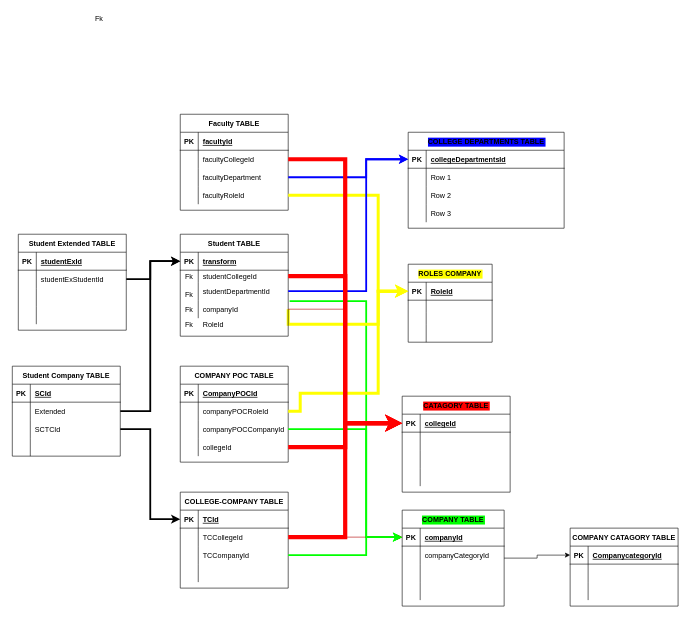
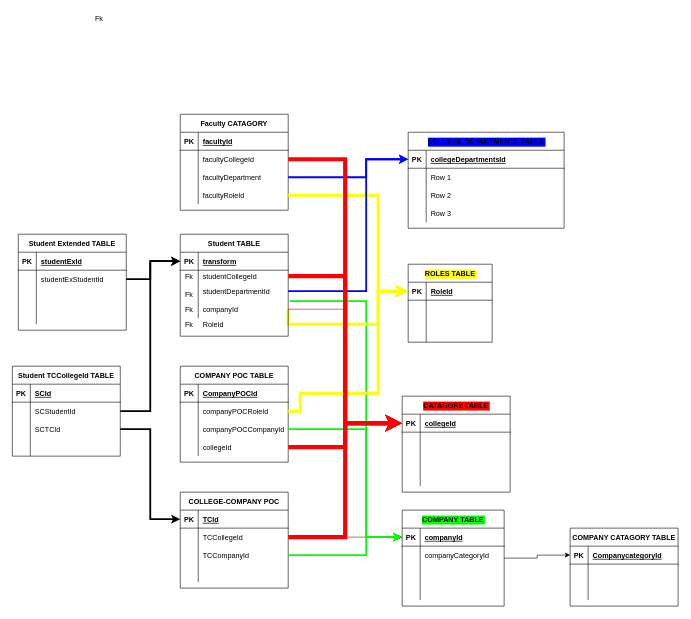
node "Faculty TABLE": label "Faculty TABLE" -> "Faculty CATAGORY"
node "ROLES COMPANY": label "ROLES COMPANY" -> "ROLES TABLE"
node "Student Company TABLE": label "Student Company TABLE" -> "Student TCCollegeId TABLE"
node "Extended": label "Extended" -> "SCStudentId"
node "COLLEGE-COMPANY TABLE": label "COLLEGE-COMPANY TABLE" -> "COLLEGE-COMPANY POC"
